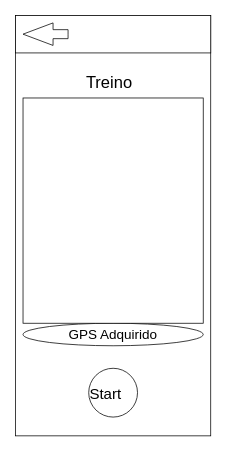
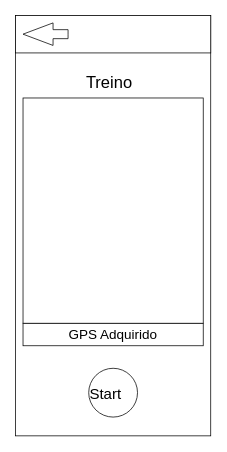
node "GPS Adquirido": shape ellipse -> rectangle
